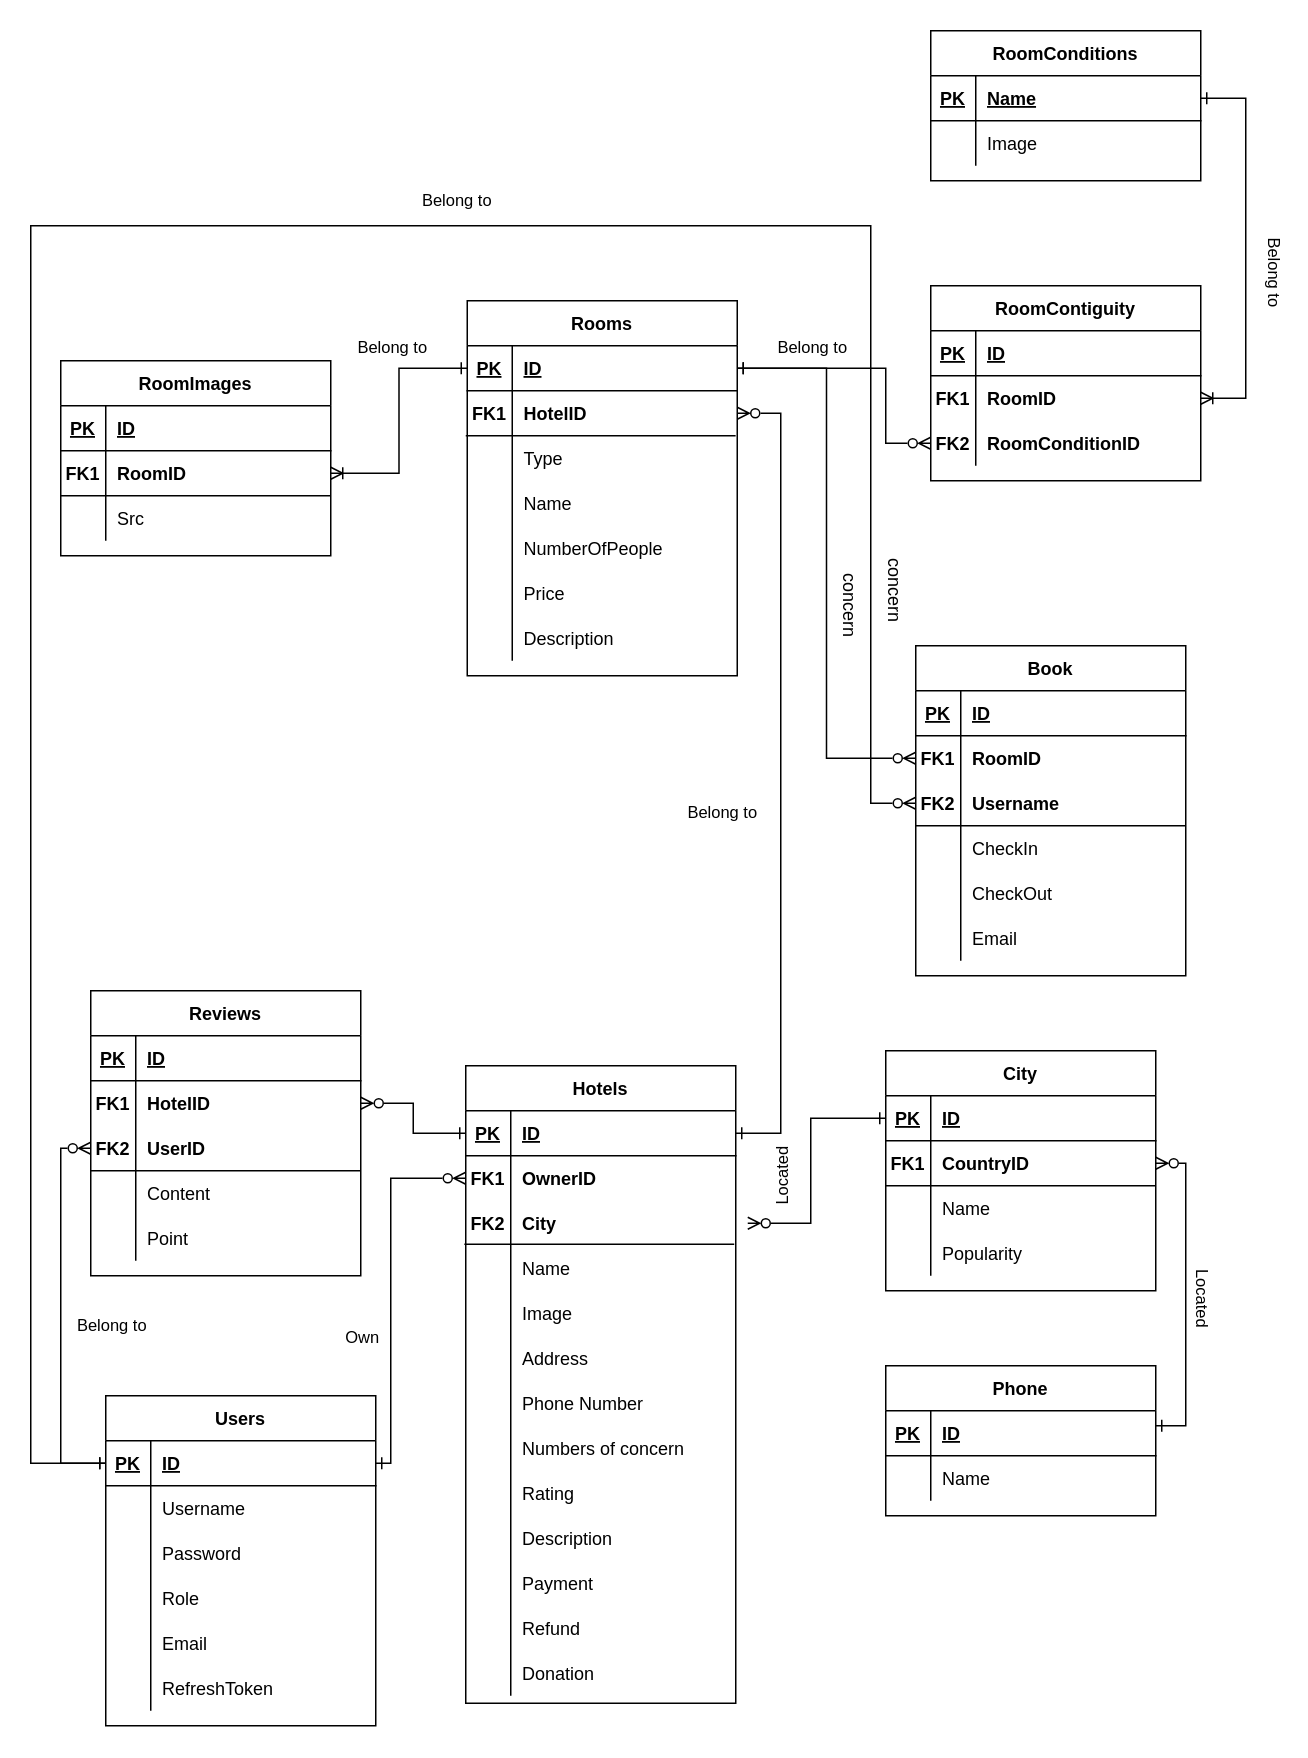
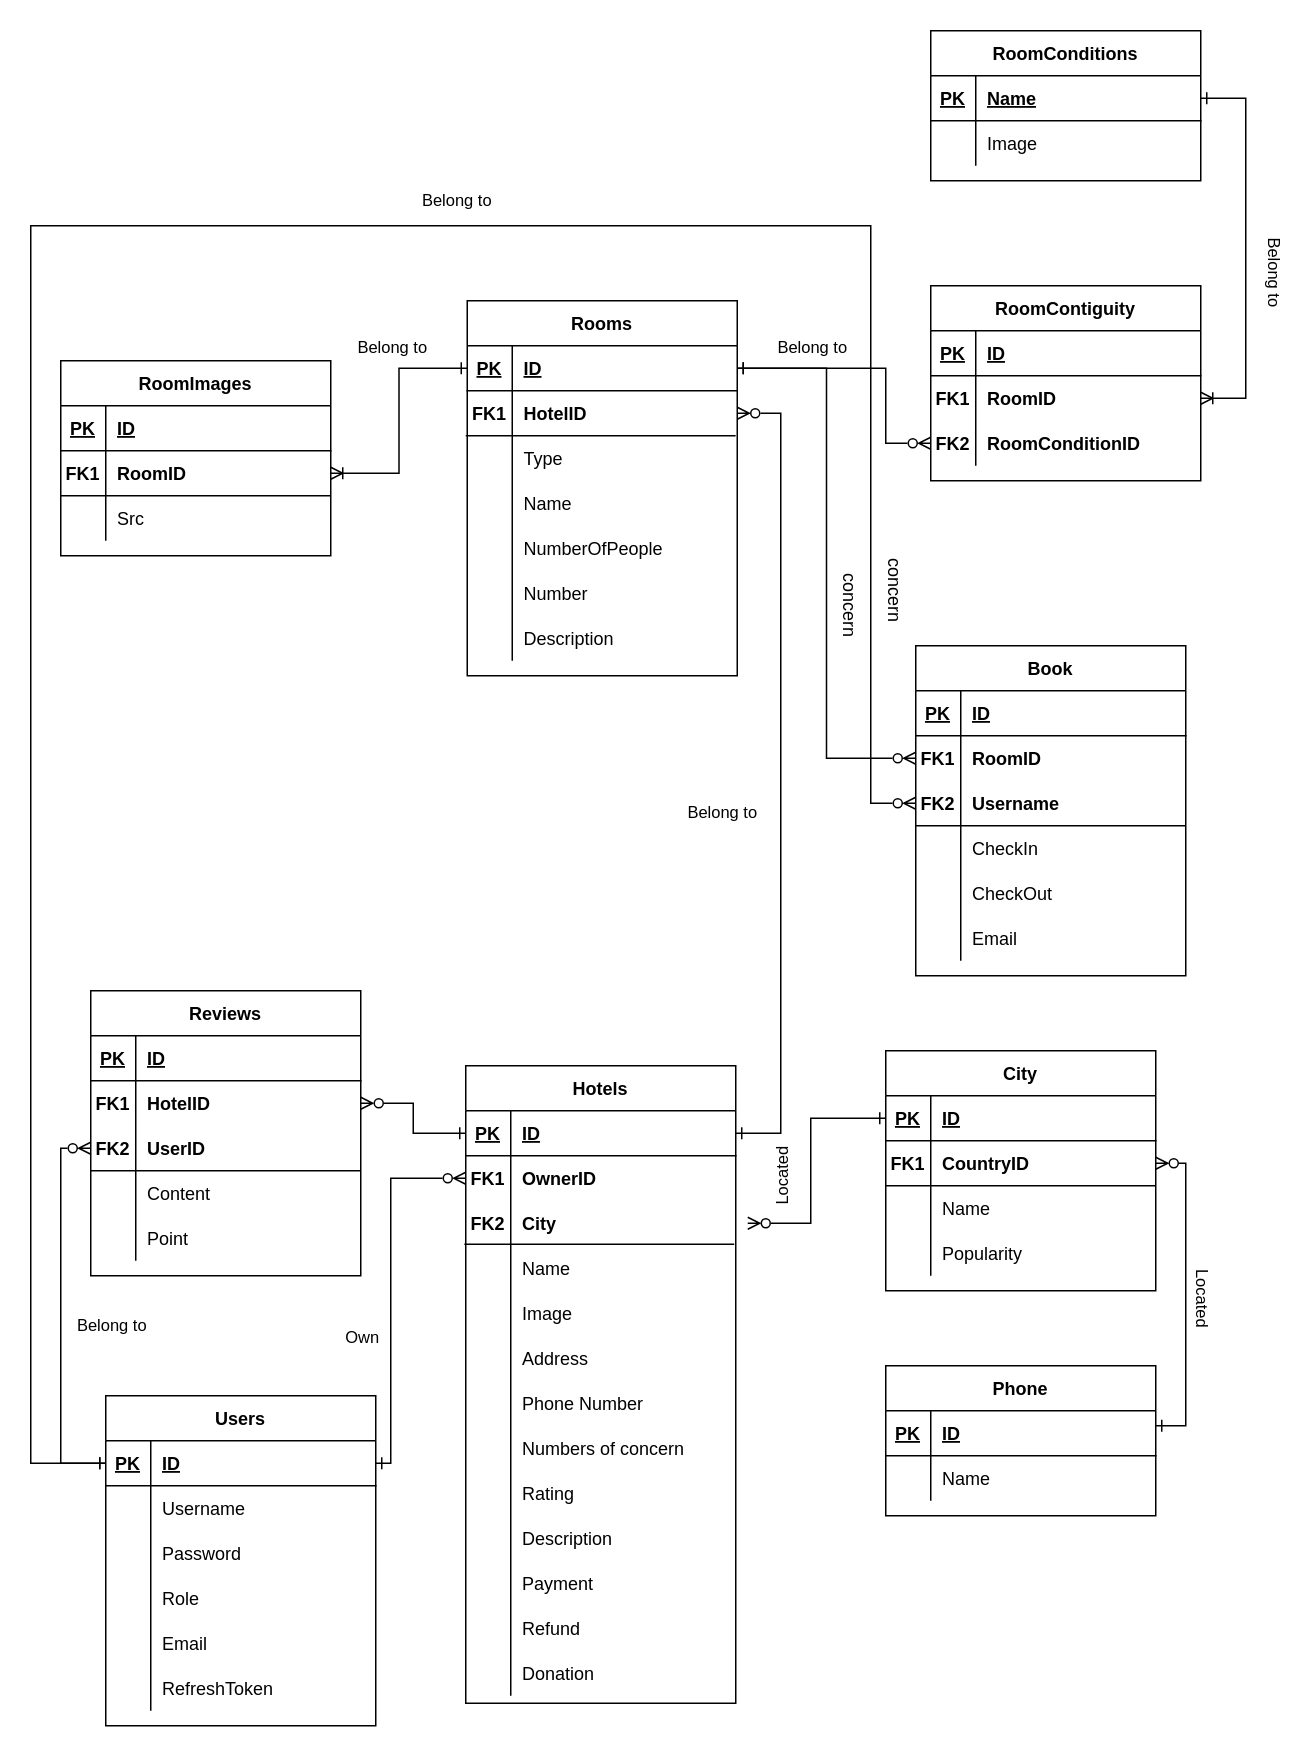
node "Price": label "Price" -> "Number"
